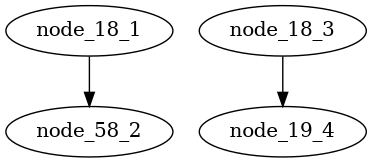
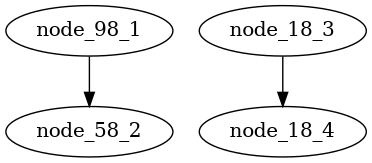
node "node_18_1": label "node_18_1" -> "node_98_1"
node "node_19_4": label "node_19_4" -> "node_18_4"
